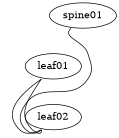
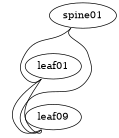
edge "spine01" -- "leaf01": added
node "leaf02": label "leaf02" -> "leaf09"
